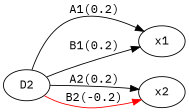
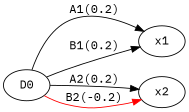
node "D2": label "D2" -> "D0"
